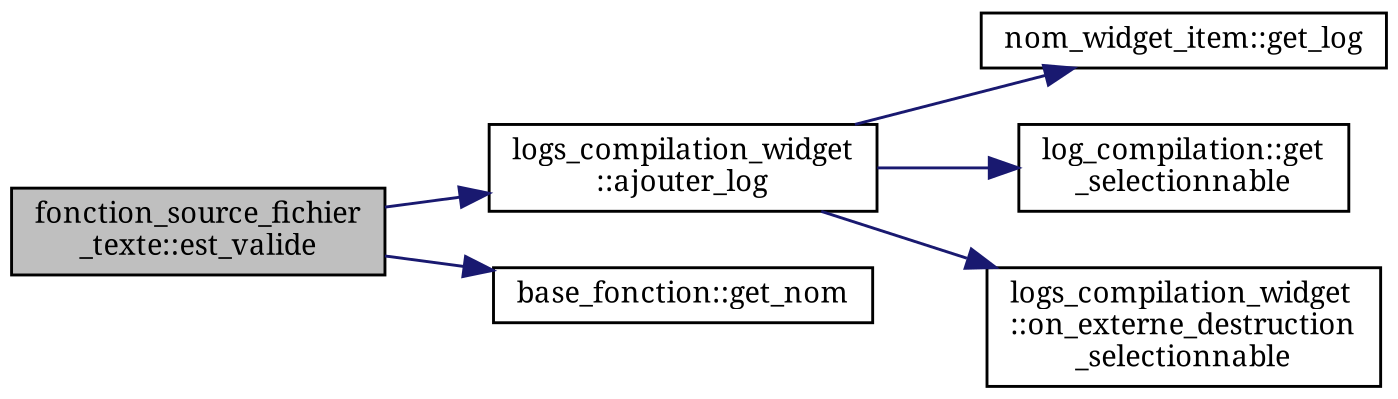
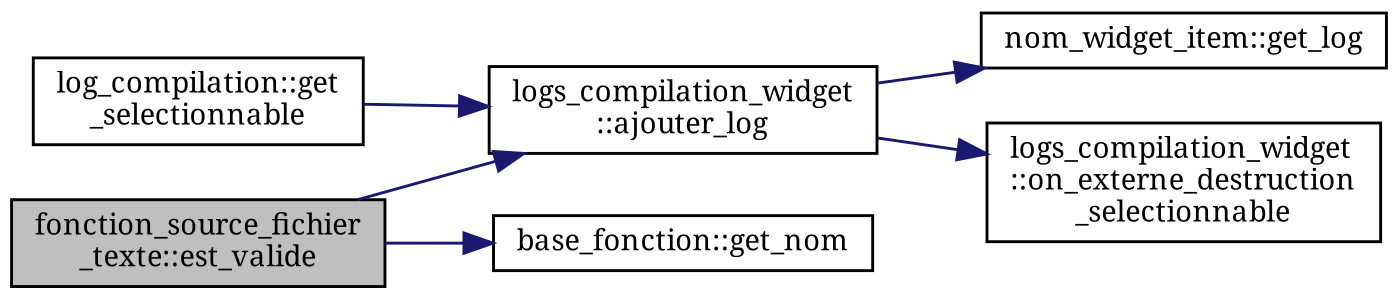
edge "logs_compilation_widget ::ajouter_log" -> "log_compilation::get _selectionnable": reversed
